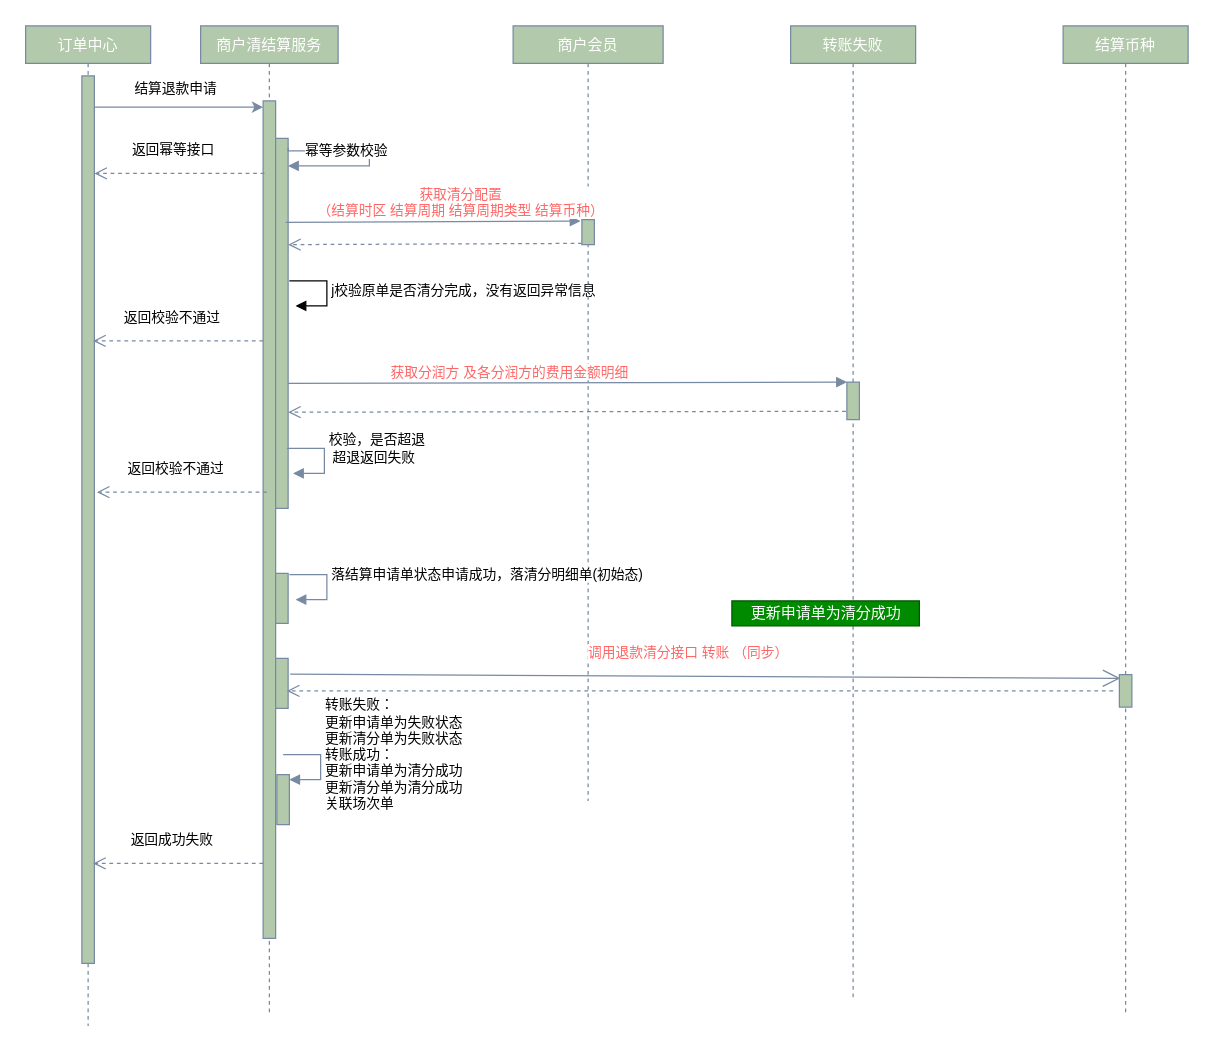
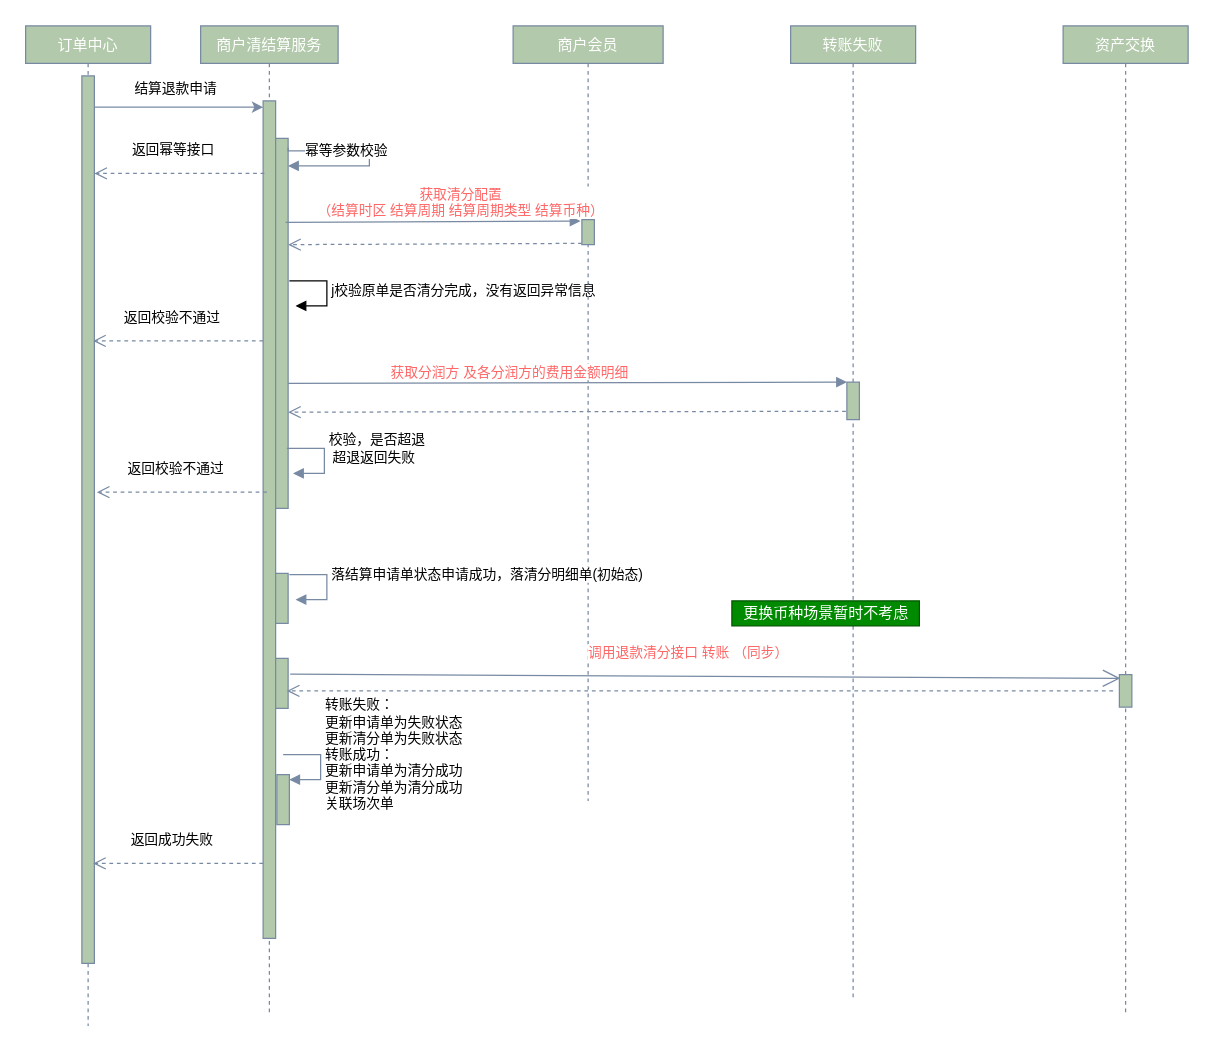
node "结算币种": label "结算币种" -> "资产交换"
node "更新申请单为清分成功": label "更新申请单为清分成功" -> "更换币种场景暂时不考虑"
